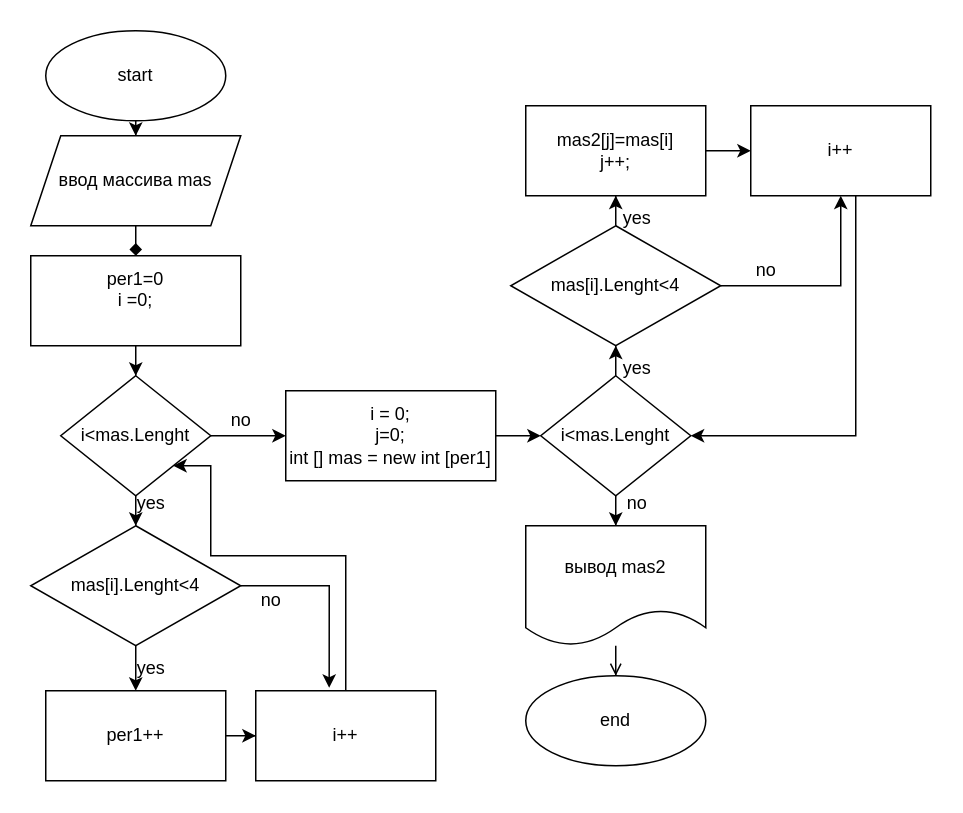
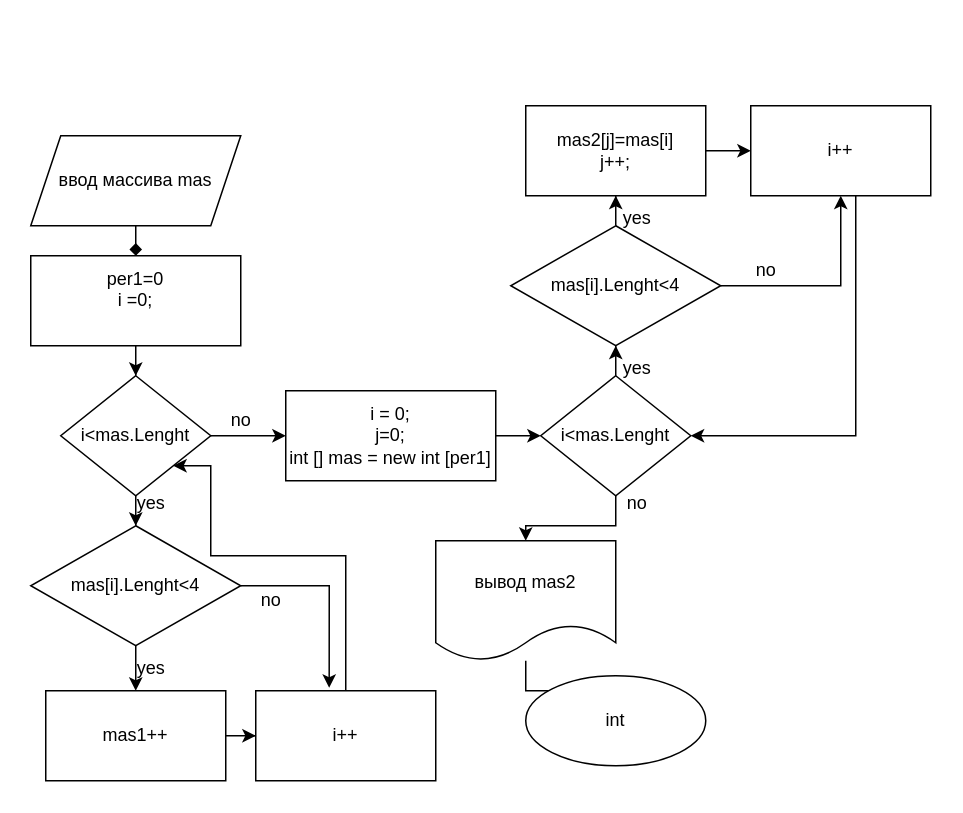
node "start": removed
edge "start" -> "ввод массива mas": removed
node "вывод mas2": moved (616, 586) -> (526, 601)
node "end": label "end" -> "int"
node "per1++": label "per1++" -> "mas1++"
